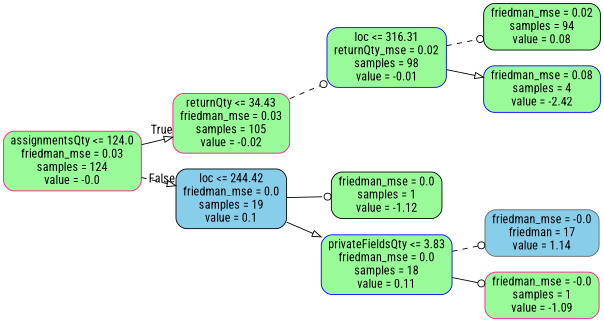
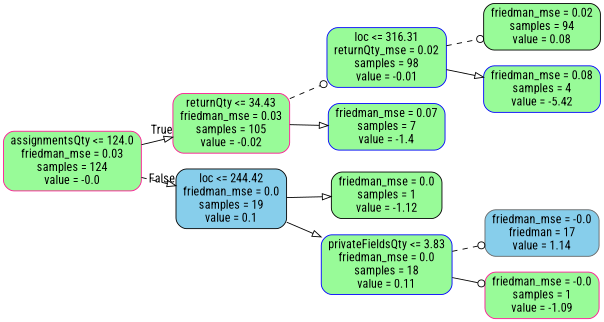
node "friedman_mse = 0.08 samples = 4 value = -2.42": label "friedman_mse = 0.08 samples = 4 value = -2.42" -> "friedman_mse = 0.08 samples = 4 value = -5.42"
node "friedman_mse = 0.07 samples = 7 value = -1.4": added
edge "loc <= 244.42 friedman_mse = 0.0 samples = 19 value = 0.1" -> "friedman_mse = 0.0 samples = 1 value = -1.12": arrowhead odot -> onormal
